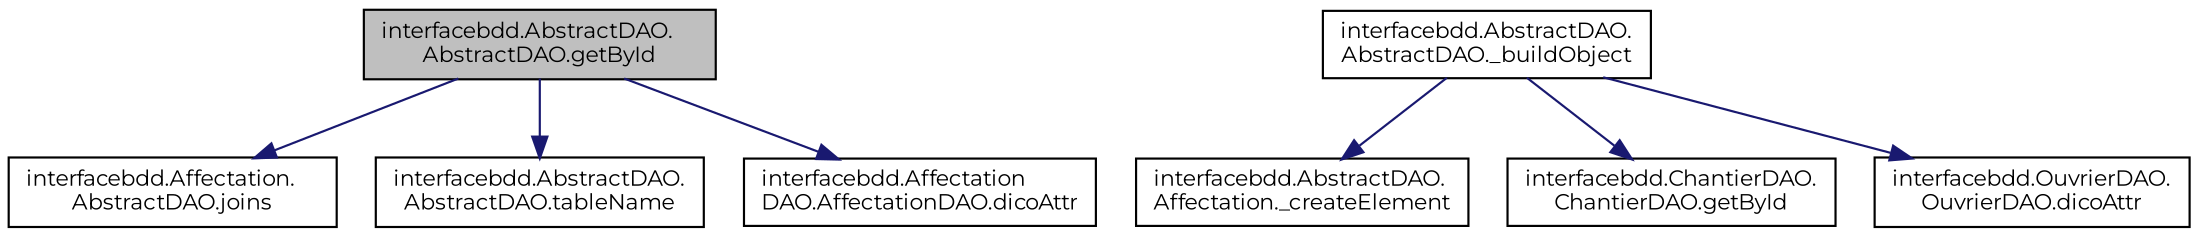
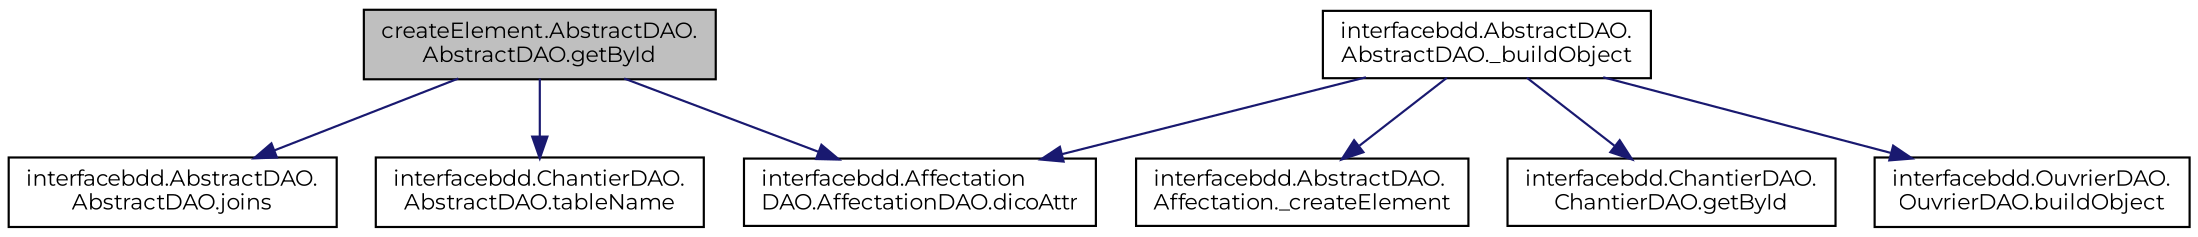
node "interfacebdd.AbstractDAO. AbstractDAO.getById": label "interfacebdd.AbstractDAO. AbstractDAO.getById" -> "createElement.AbstractDAO. AbstractDAO.getById"
edge "interfacebdd.AbstractDAO. AbstractDAO._buildObject" -> "interfacebdd.Affectation DAO.AffectationDAO.dicoAttr": added
node "interfacebdd.Affectation. AbstractDAO.joins": label "interfacebdd.Affectation. AbstractDAO.joins" -> "interfacebdd.AbstractDAO. AbstractDAO.joins"
node "interfacebdd.AbstractDAO. AbstractDAO.tableName": label "interfacebdd.AbstractDAO. AbstractDAO.tableName" -> "interfacebdd.ChantierDAO. AbstractDAO.tableName"
node "interfacebdd.OuvrierDAO. OuvrierDAO.dicoAttr": label "interfacebdd.OuvrierDAO. OuvrierDAO.dicoAttr" -> "interfacebdd.OuvrierDAO. OuvrierDAO.buildObject"
